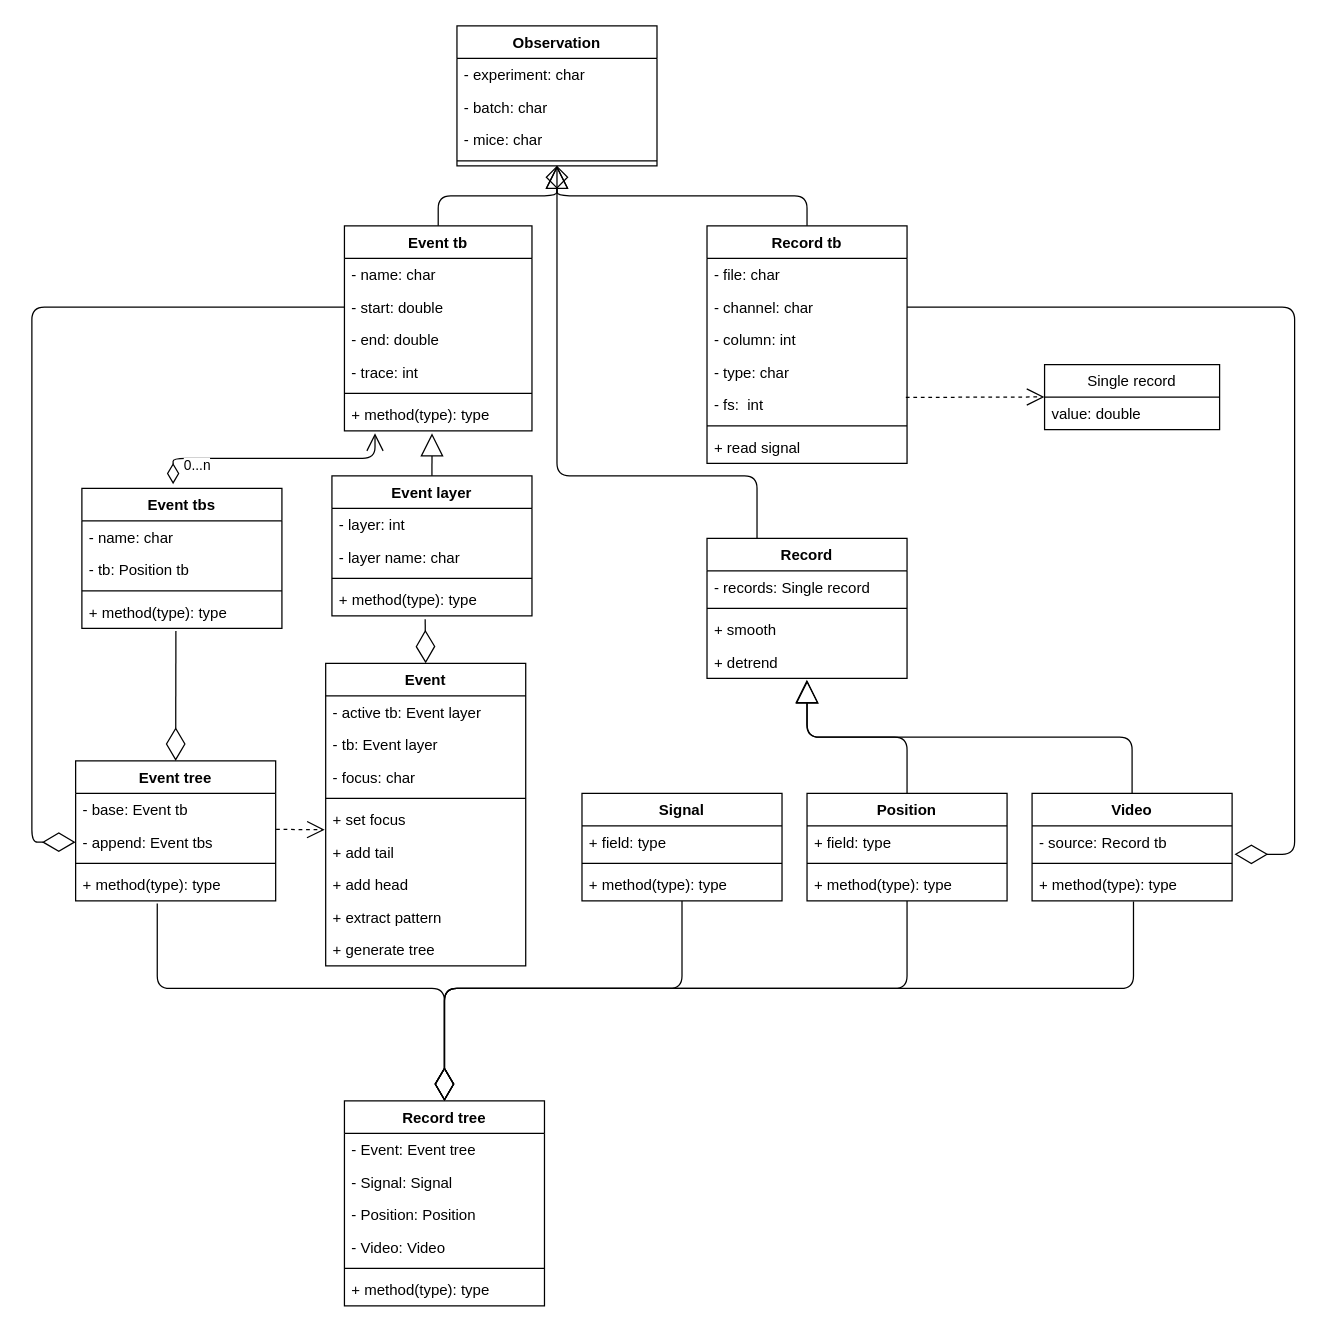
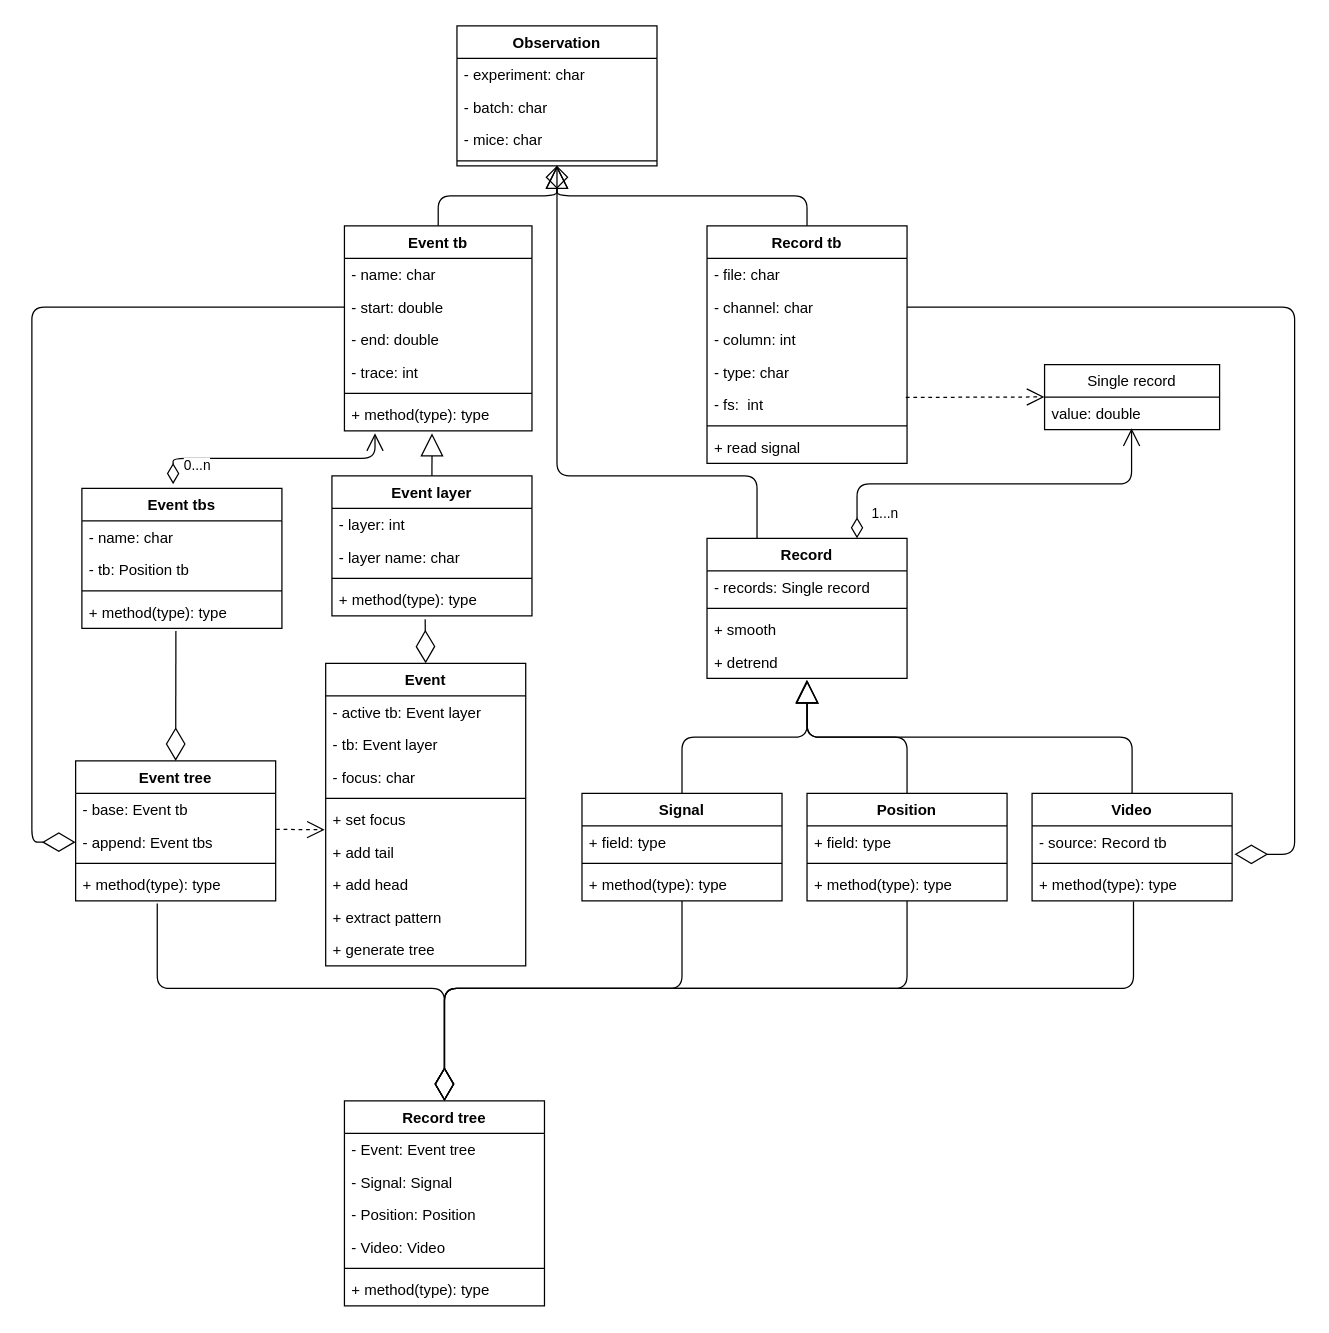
edge "value: double" -- "Record": added, label "1...n"
edge "Signal" -> "+ detrend": added
